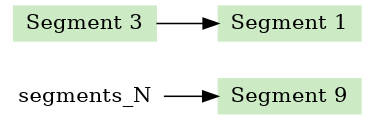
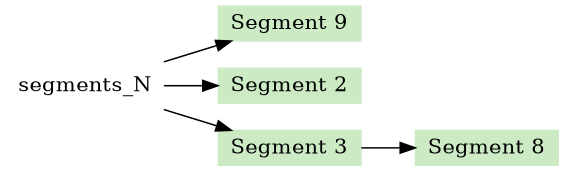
node "Segment 1": label "Segment 1" -> "Segment 8"
node "Segment 2": added
edge "segments_N" -> "Segment 3": added
